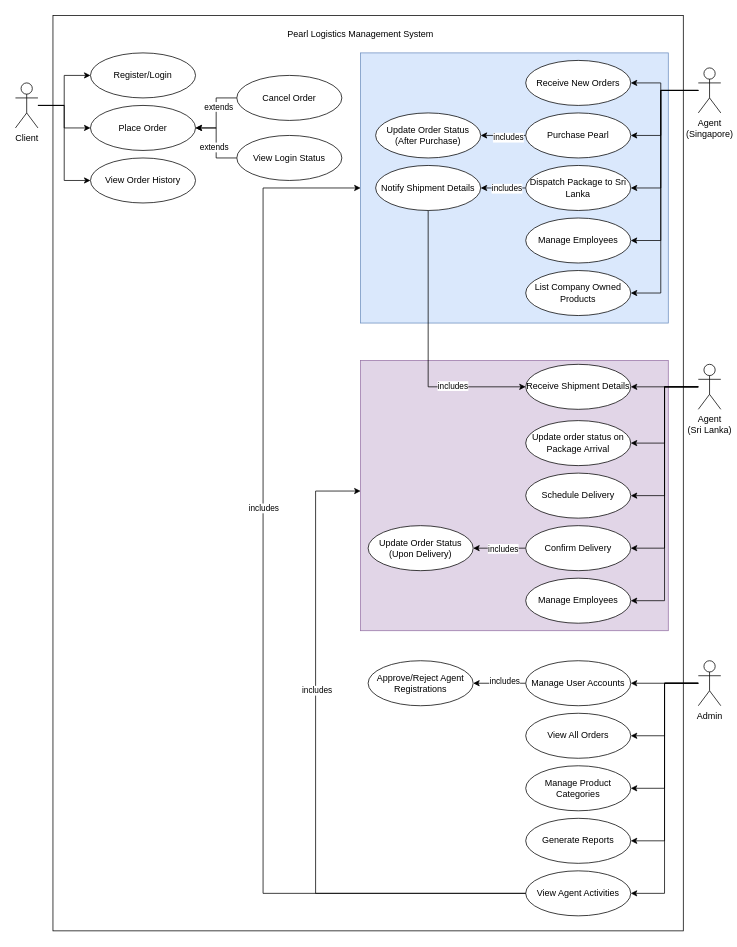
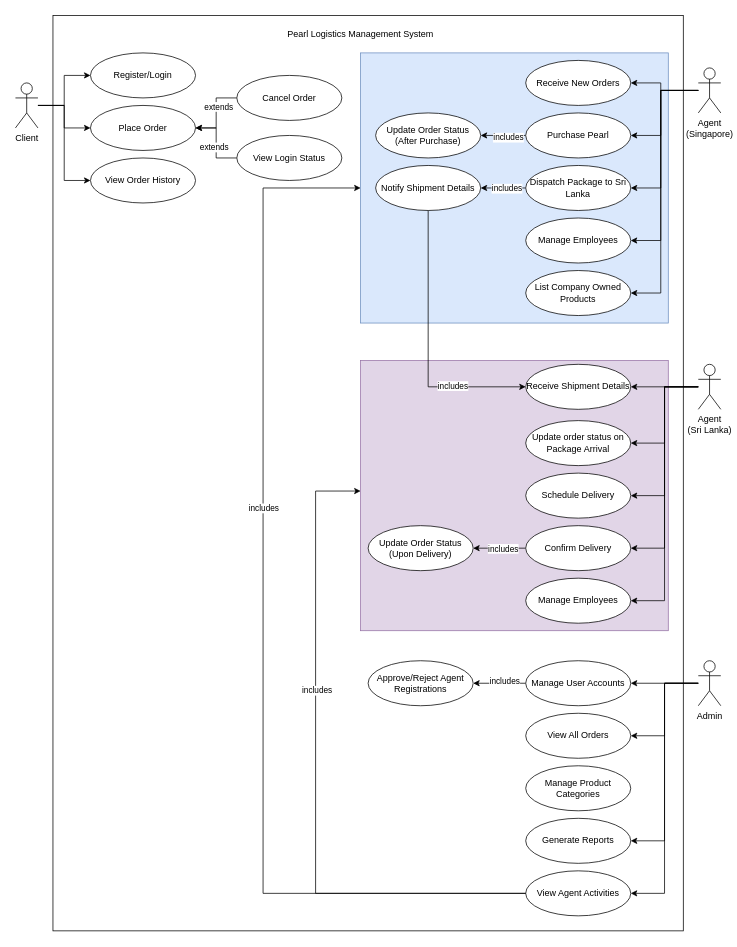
edge "Admin" -> "Manage Product Categories": removed
